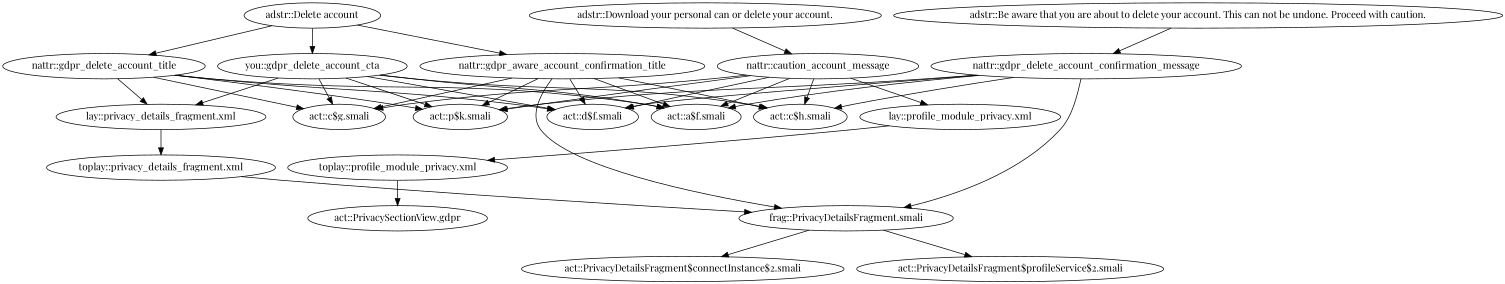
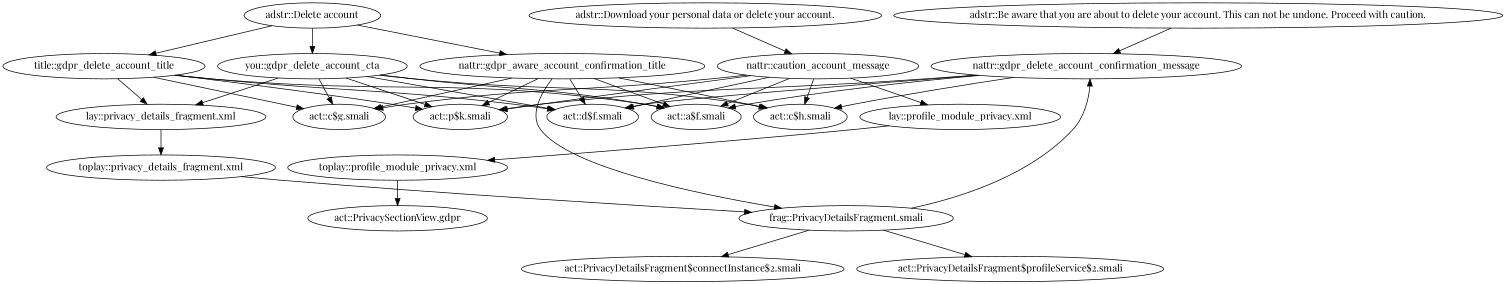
node "adstr::Download your personal can or delete your account.": label "adstr::Download your personal can or delete your account." -> "adstr::Download your personal data or delete your account."
node "nattr::gdpr_delete_account_title": label "nattr::gdpr_delete_account_title" -> "title::gdpr_delete_account_title"
edge "nattr::gdpr_delete_account_confirmation_message" -> "frag::PrivacyDetailsFragment.smali": reversed
